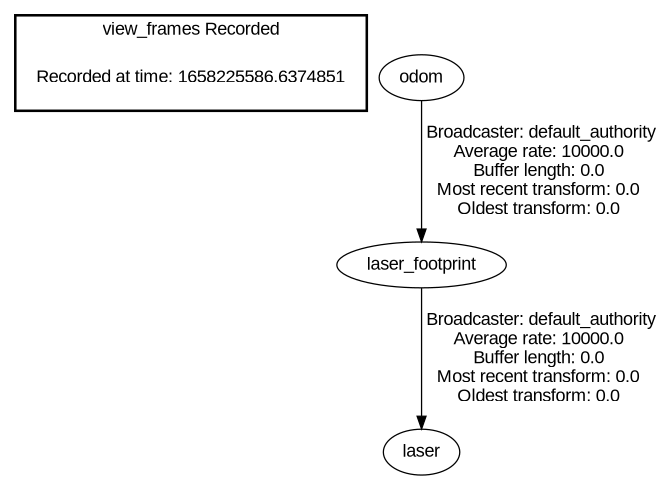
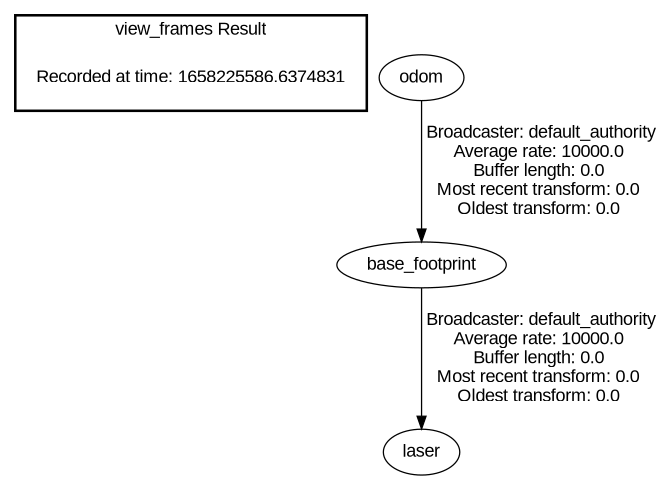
cluster "view_frames Recorded": label "view_frames Recorded" -> "view_frames Result"
node "Recorded at time: 1658225586.6374851": label "Recorded at time: 1658225586.6374851" -> "Recorded at time: 1658225586.6374831"
node "laser_footprint": label "laser_footprint" -> "base_footprint"
